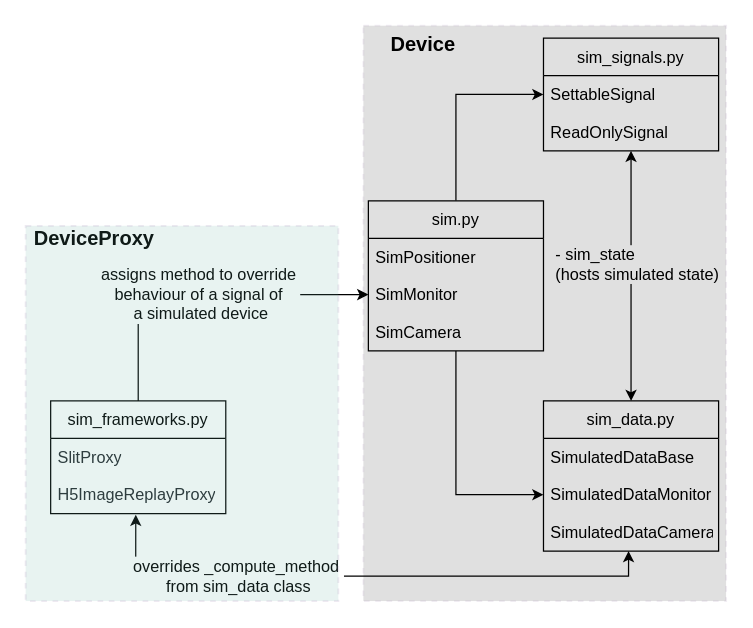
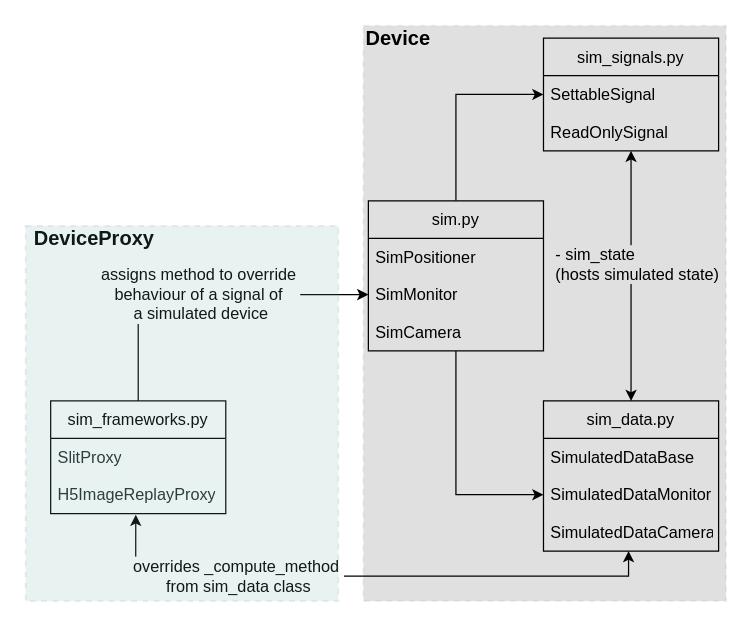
node "Device": moved (423, 44) -> (398, 38)
